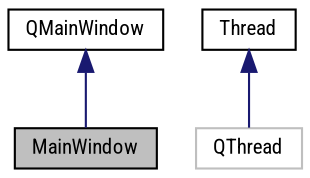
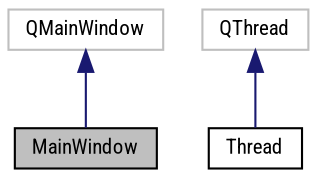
node "QMainWindow": color black -> grey75
edge "QThread" -> "Thread": reversed
